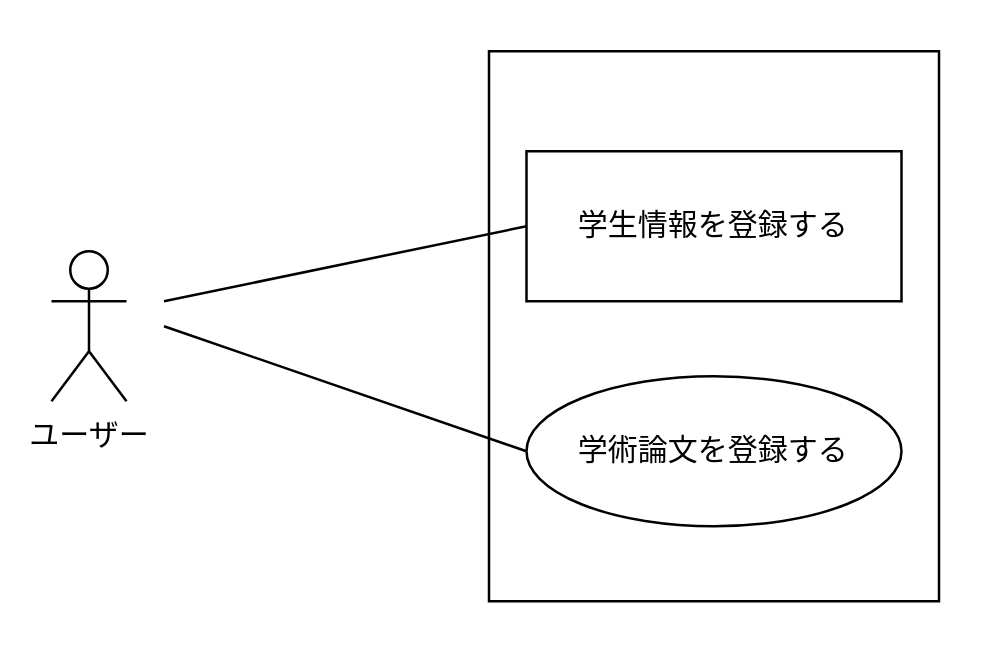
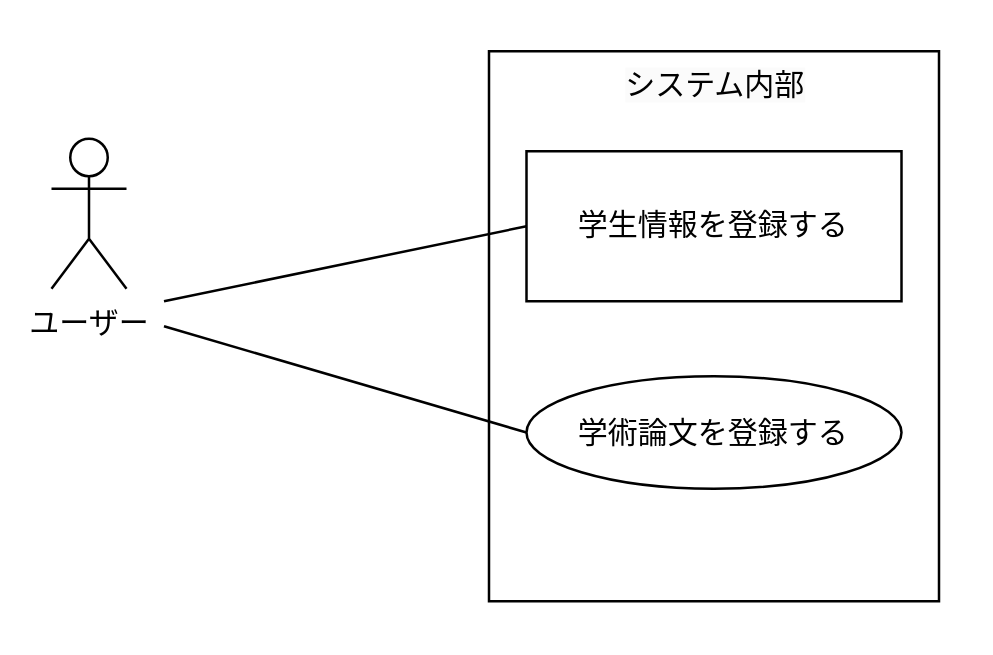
node "システム内部": added
node "ユーザー": moved (89, 326) -> (89, 214)
node "学術論文を登録する": size 375x150 -> 375x113
